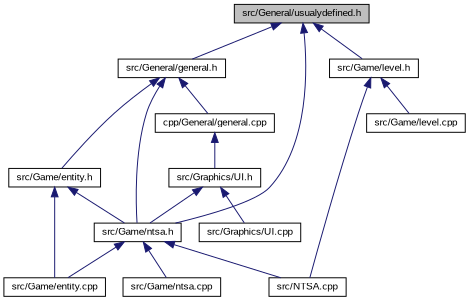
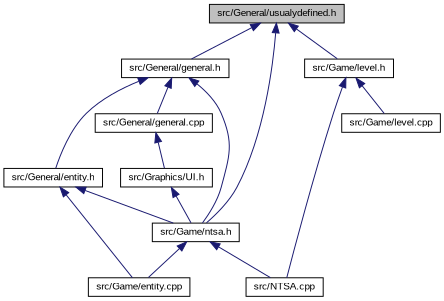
node "cpp/General/general.cpp": label "cpp/General/general.cpp" -> "src/General/general.cpp"
node "src/Game/entity.h": label "src/Game/entity.h" -> "src/General/entity.h"
node "src/Graphics/UI.cpp": removed
node "src/Game/ntsa.cpp": removed
